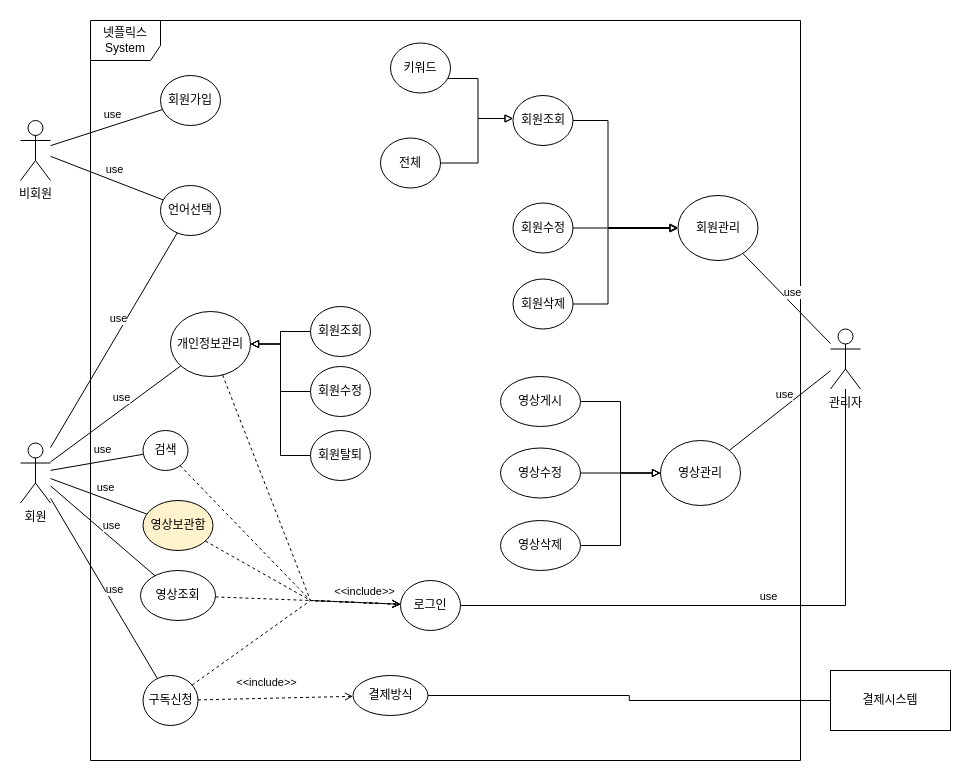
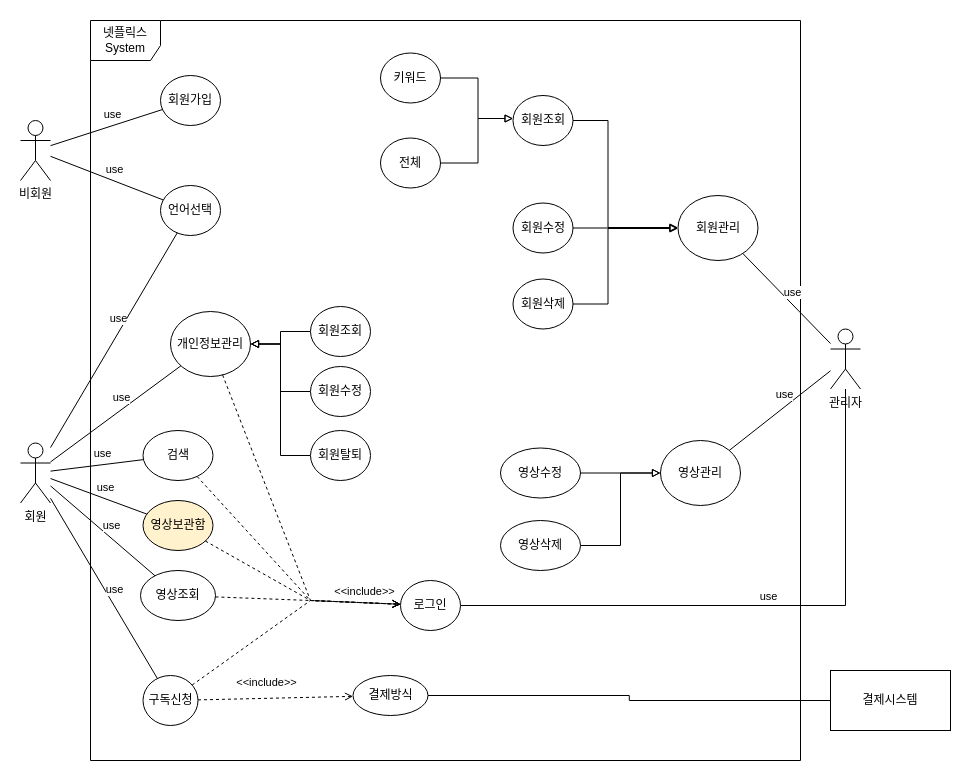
node "키워드": moved (421, 68) -> (411, 78)
node "영상게시": removed
edge "영상게시" -> "영상관리": removed
node "검색": size 45x40 -> 70x50
